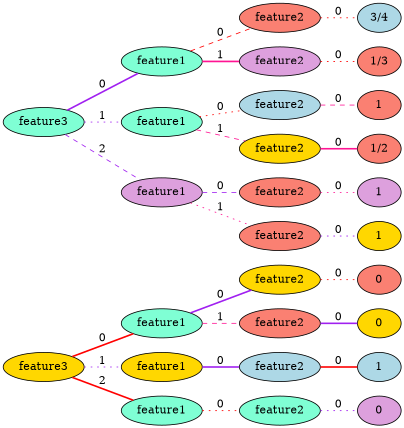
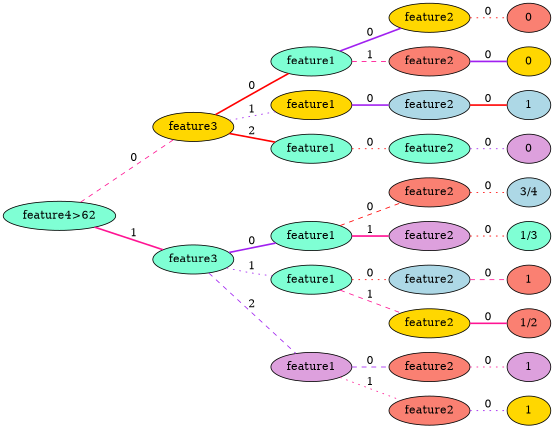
node "1/3": fillcolor salmon -> aquamarine
node "feature4>62": added
